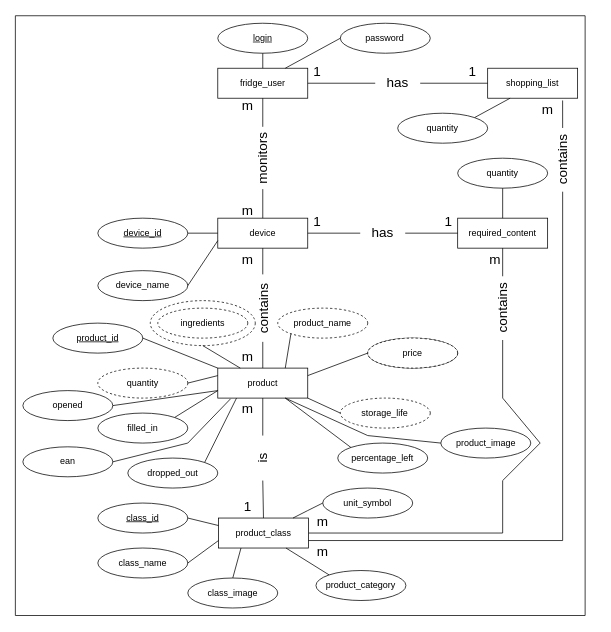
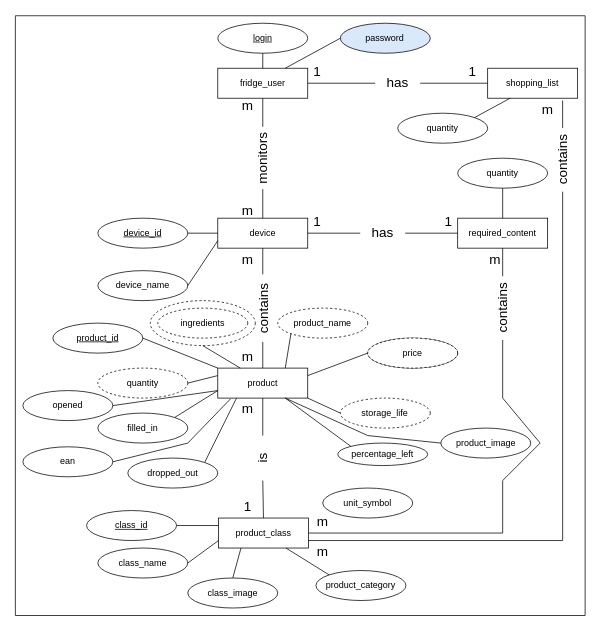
node "password": fillcolor #ffffff -> #dae8fc
node "percentage_left": size 90x30 -> 90x23
edge "unit_symbol" -- "product_class": removed
node "class_id": moved (143, 518) -> (132, 525)
